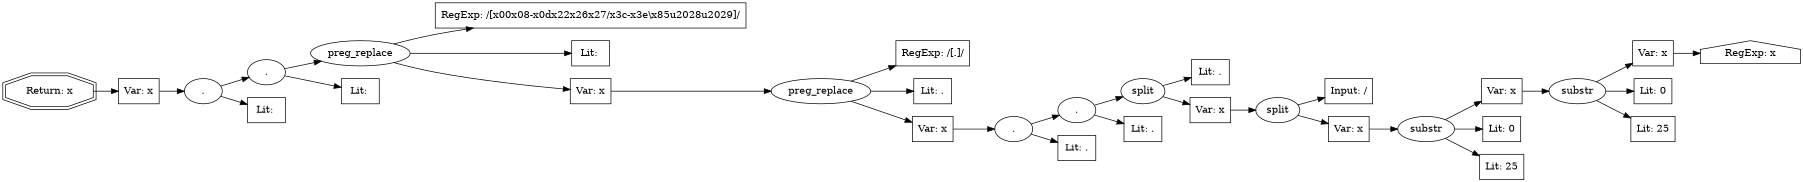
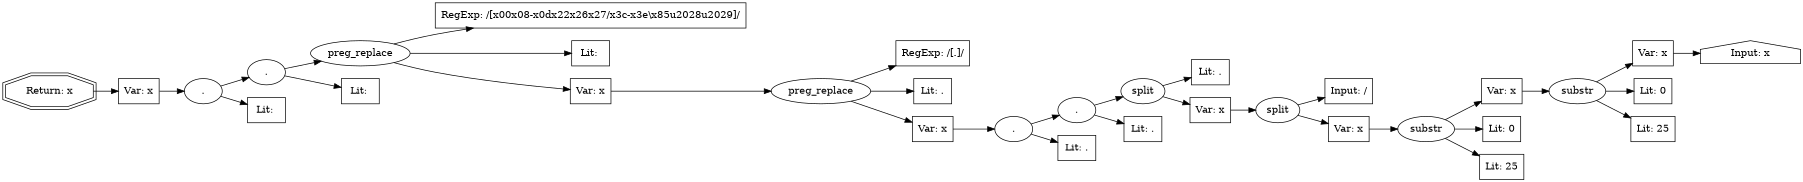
node "RegExp: x": label "RegExp: x" -> "Input: x"
